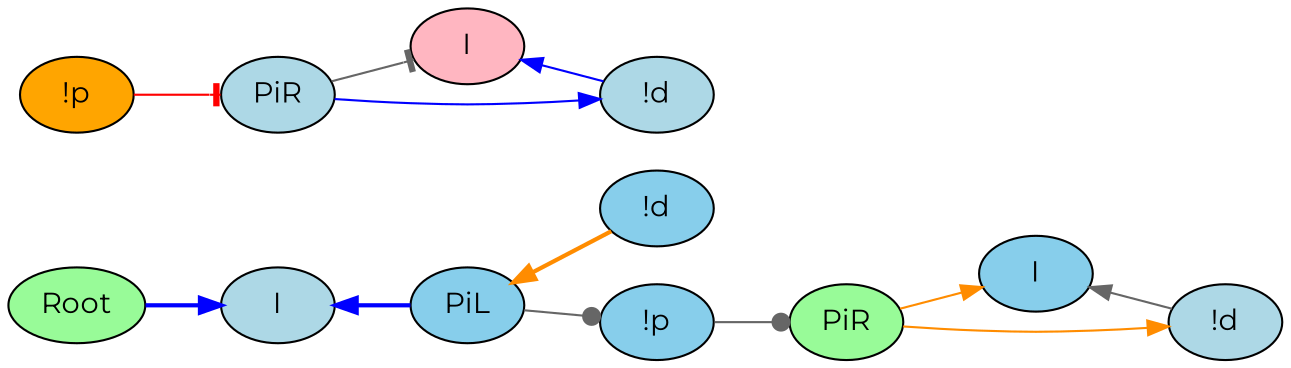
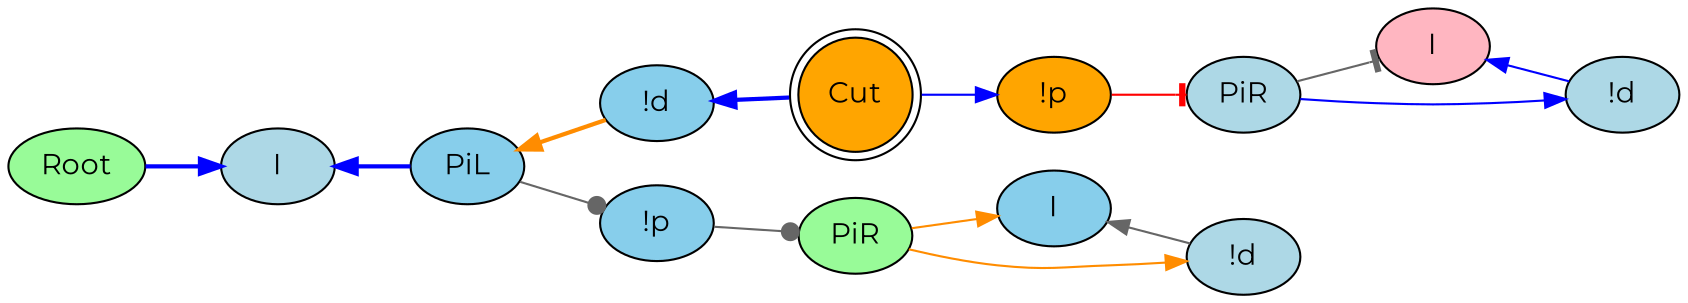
node "Cut": added
